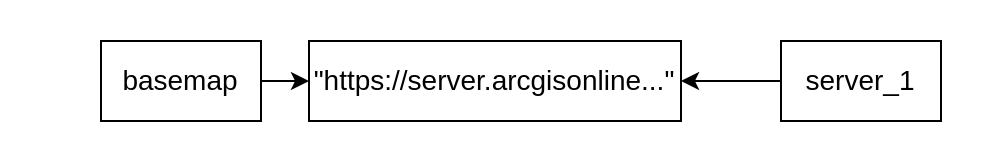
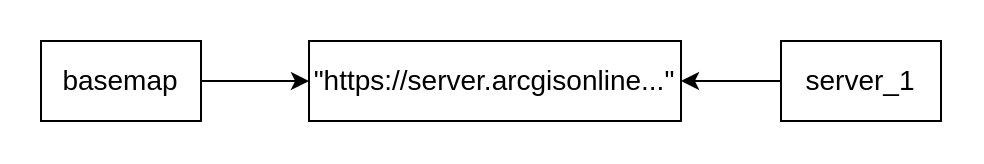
node "basemap": moved (181, 81) -> (121, 81)
